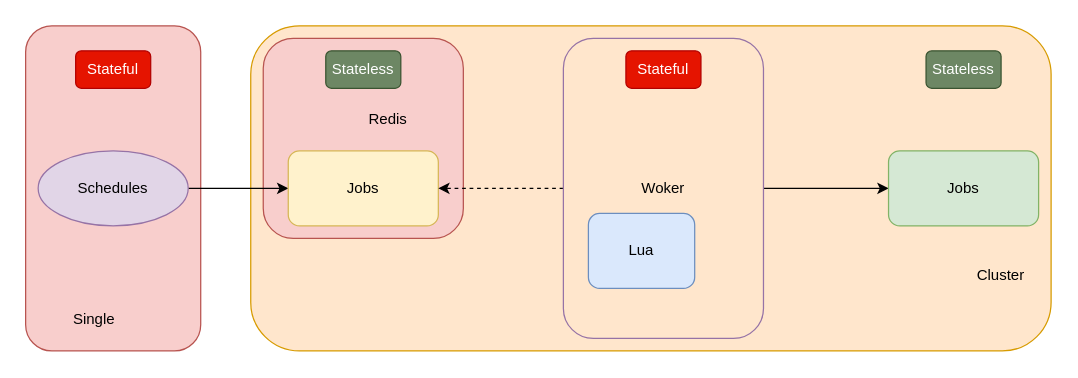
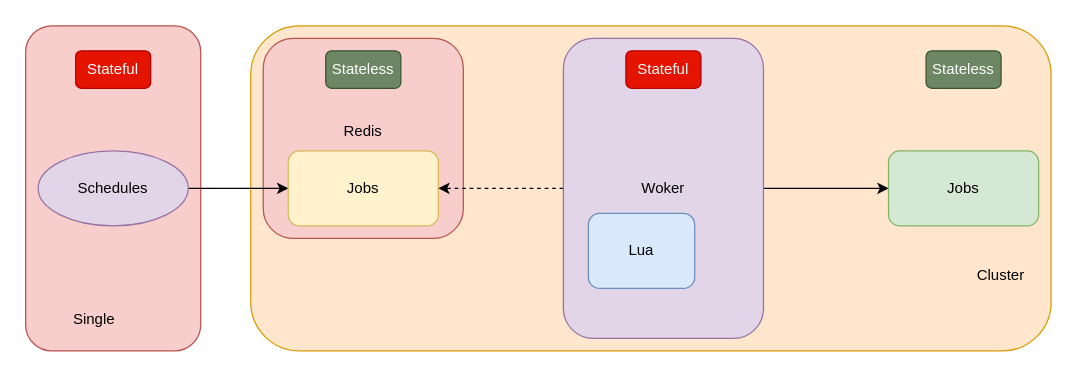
node "Redis": moved (388, 119) -> (363, 132)
node "Woker": fillcolor #ffe6cc -> #e1d5e7
